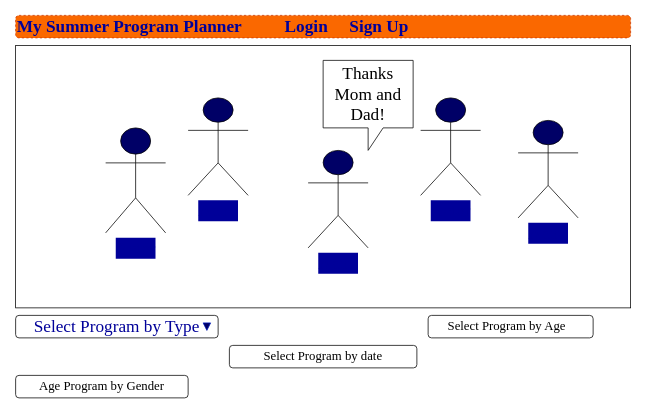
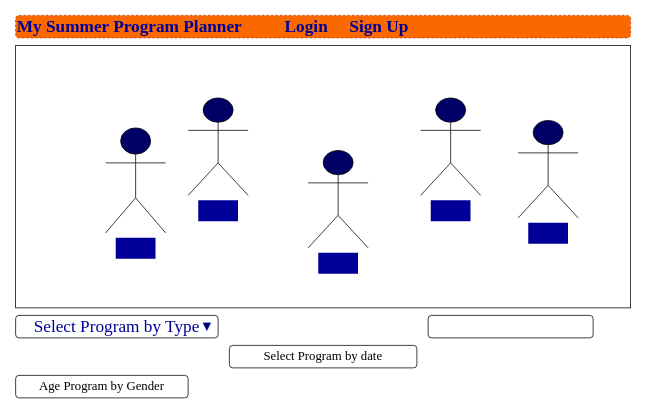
node "Thanks Mom and Dad!": removed
node "Select Program by Age": removed
